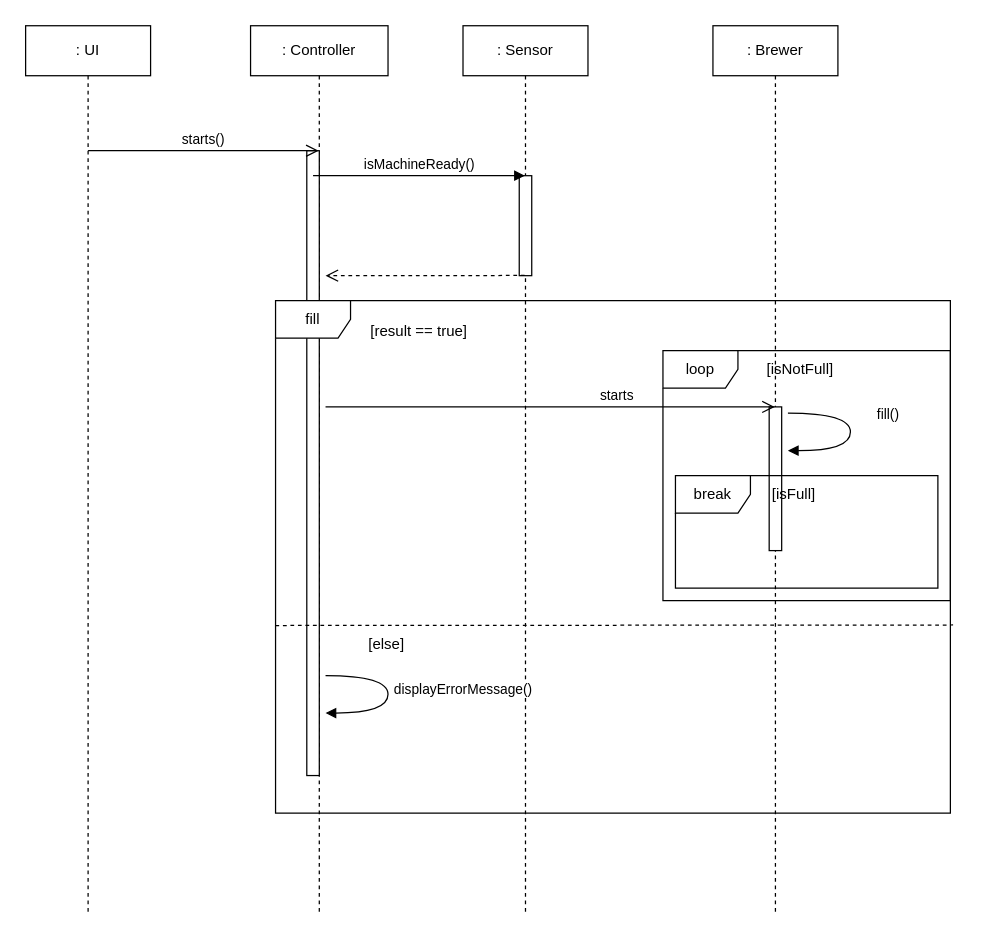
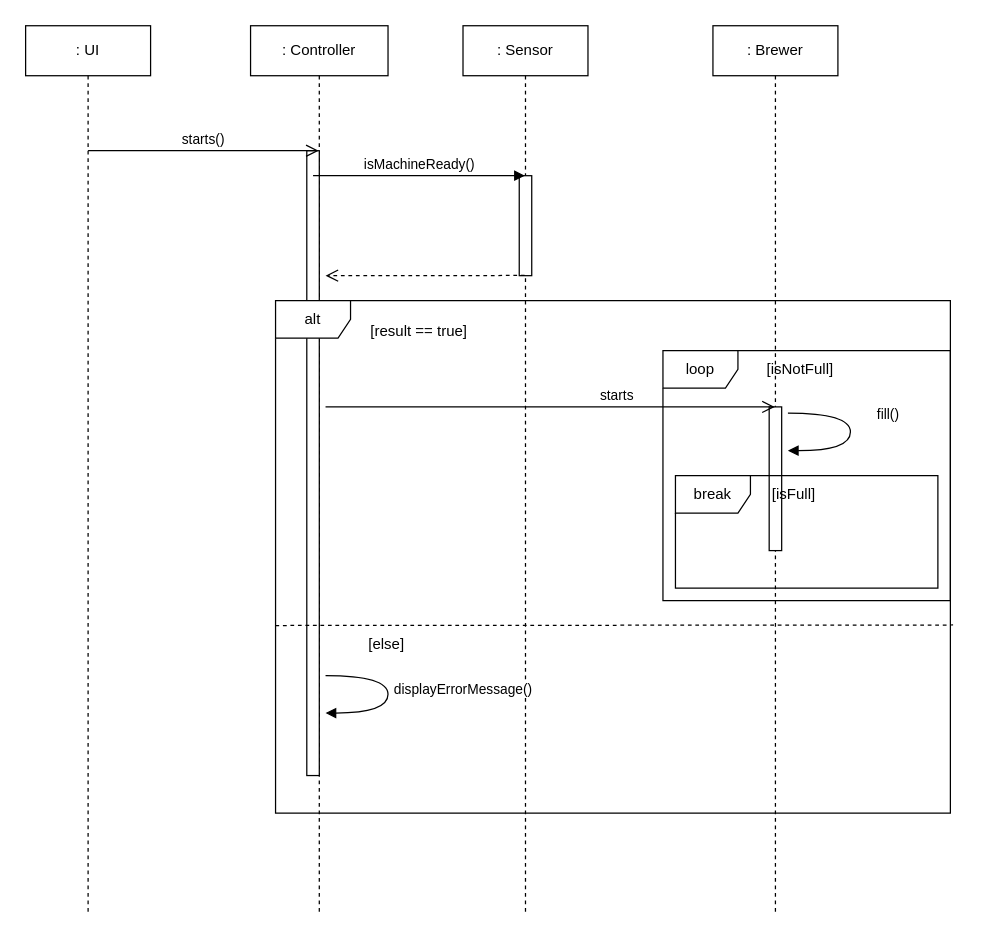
node "fill": label "fill" -> "alt"
